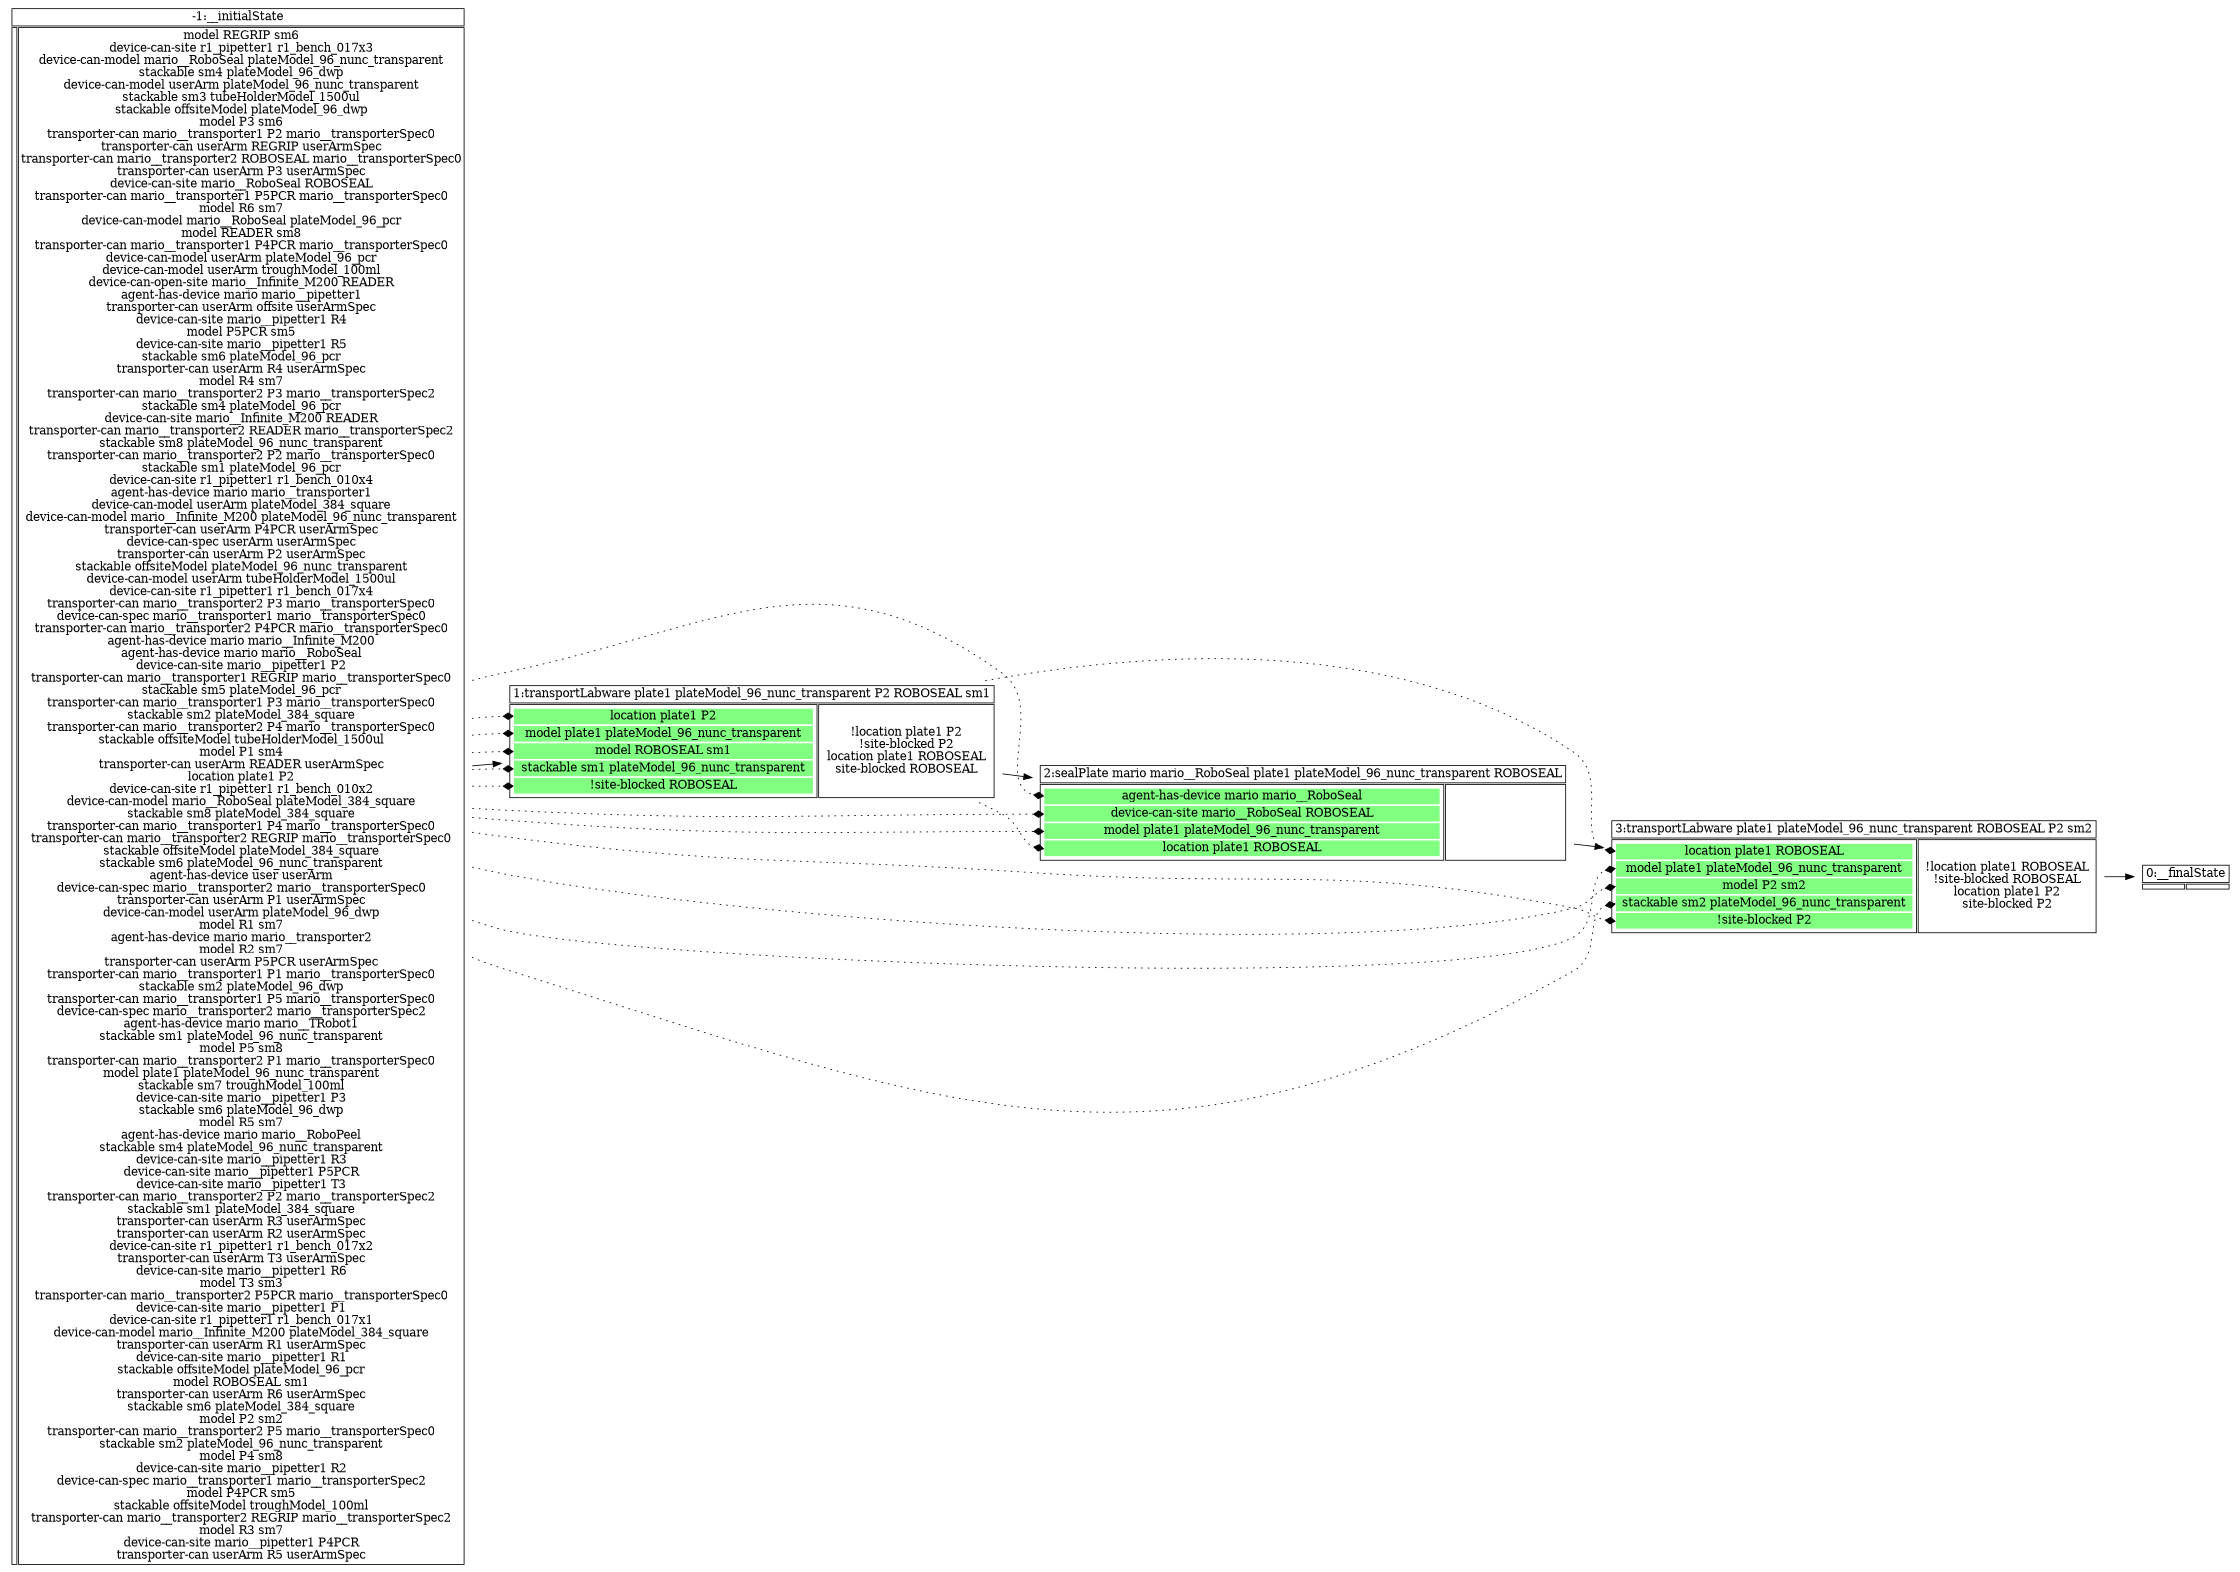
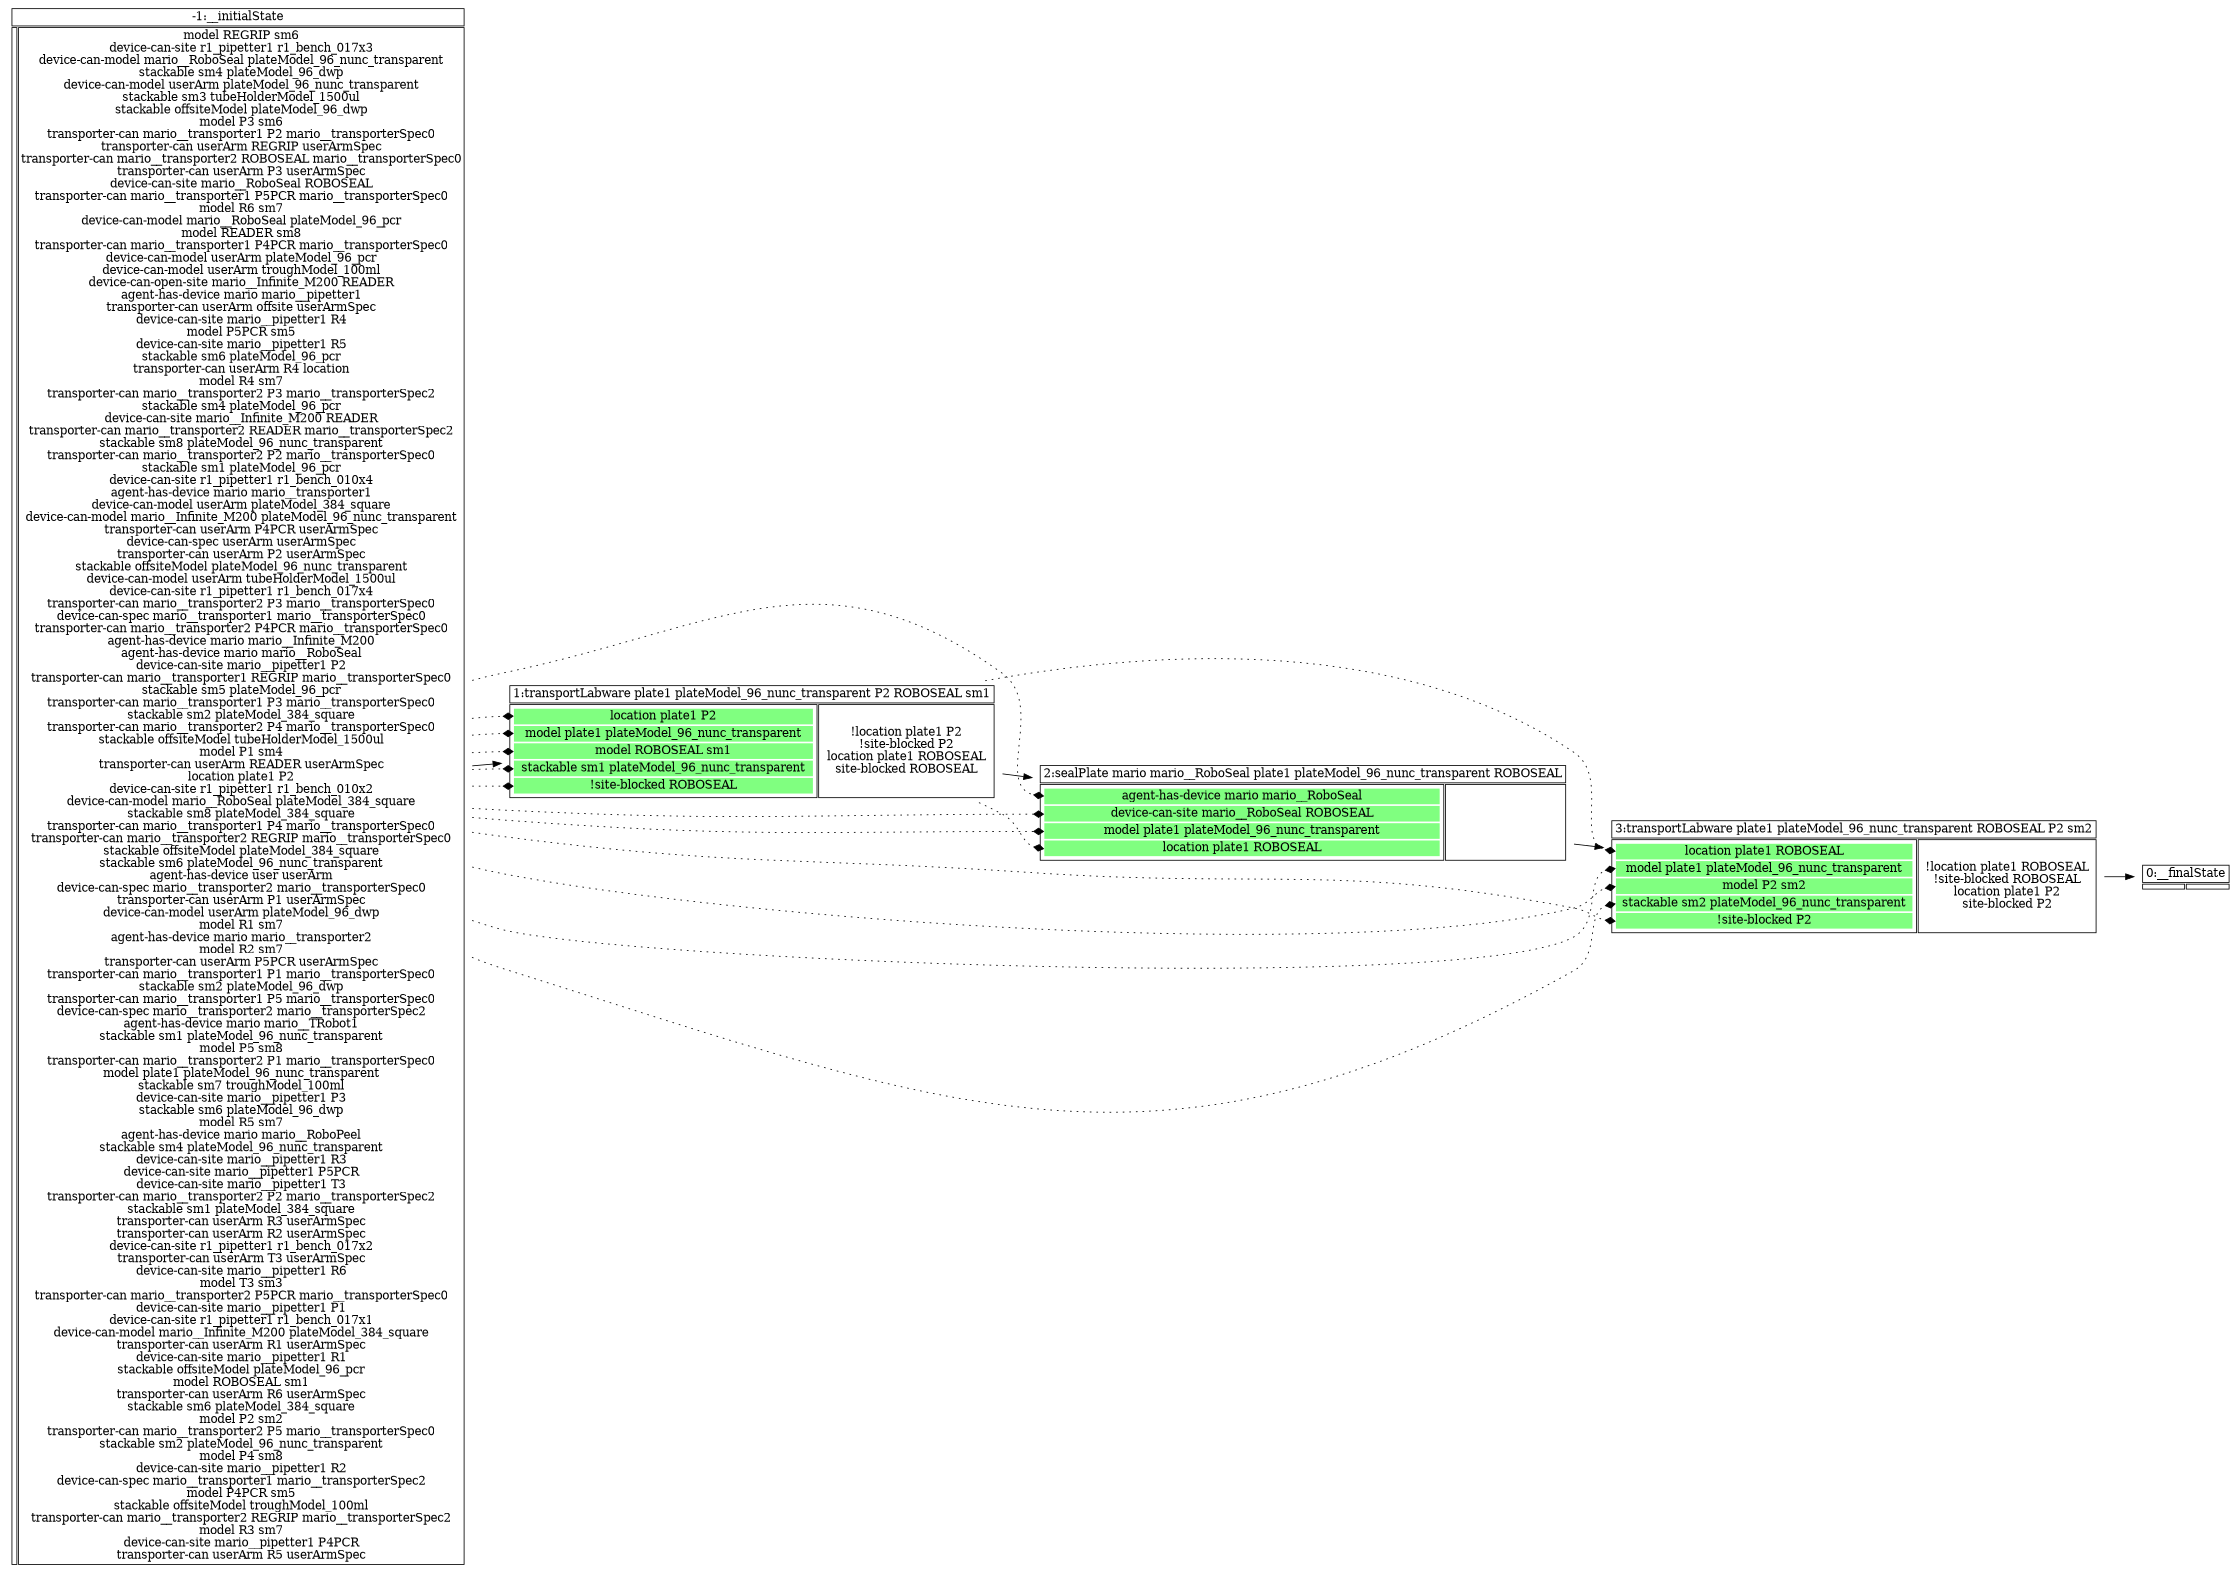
node "-1:__initialState": text "transporter-can userArm R4 userArmSpec" -> "transporter-can userArm R4 location"
